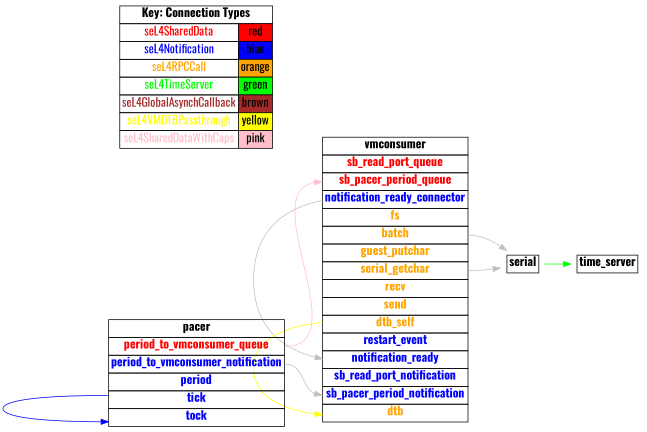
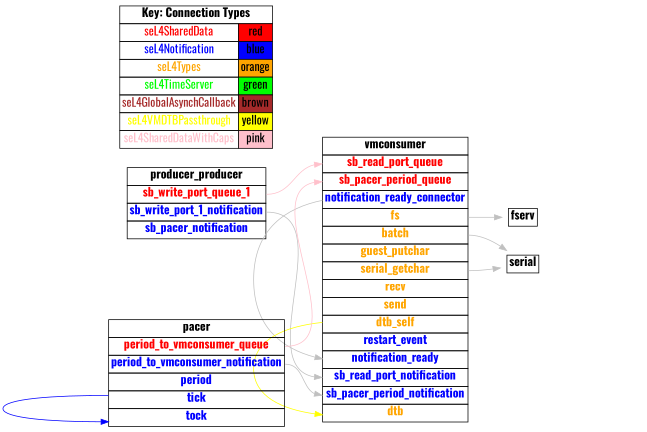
node "Key: Connection Types": text "seL4RPCCall" -> "seL4Types"
node "producer_producer": added
node "fserv": added
node "time_server": removed
